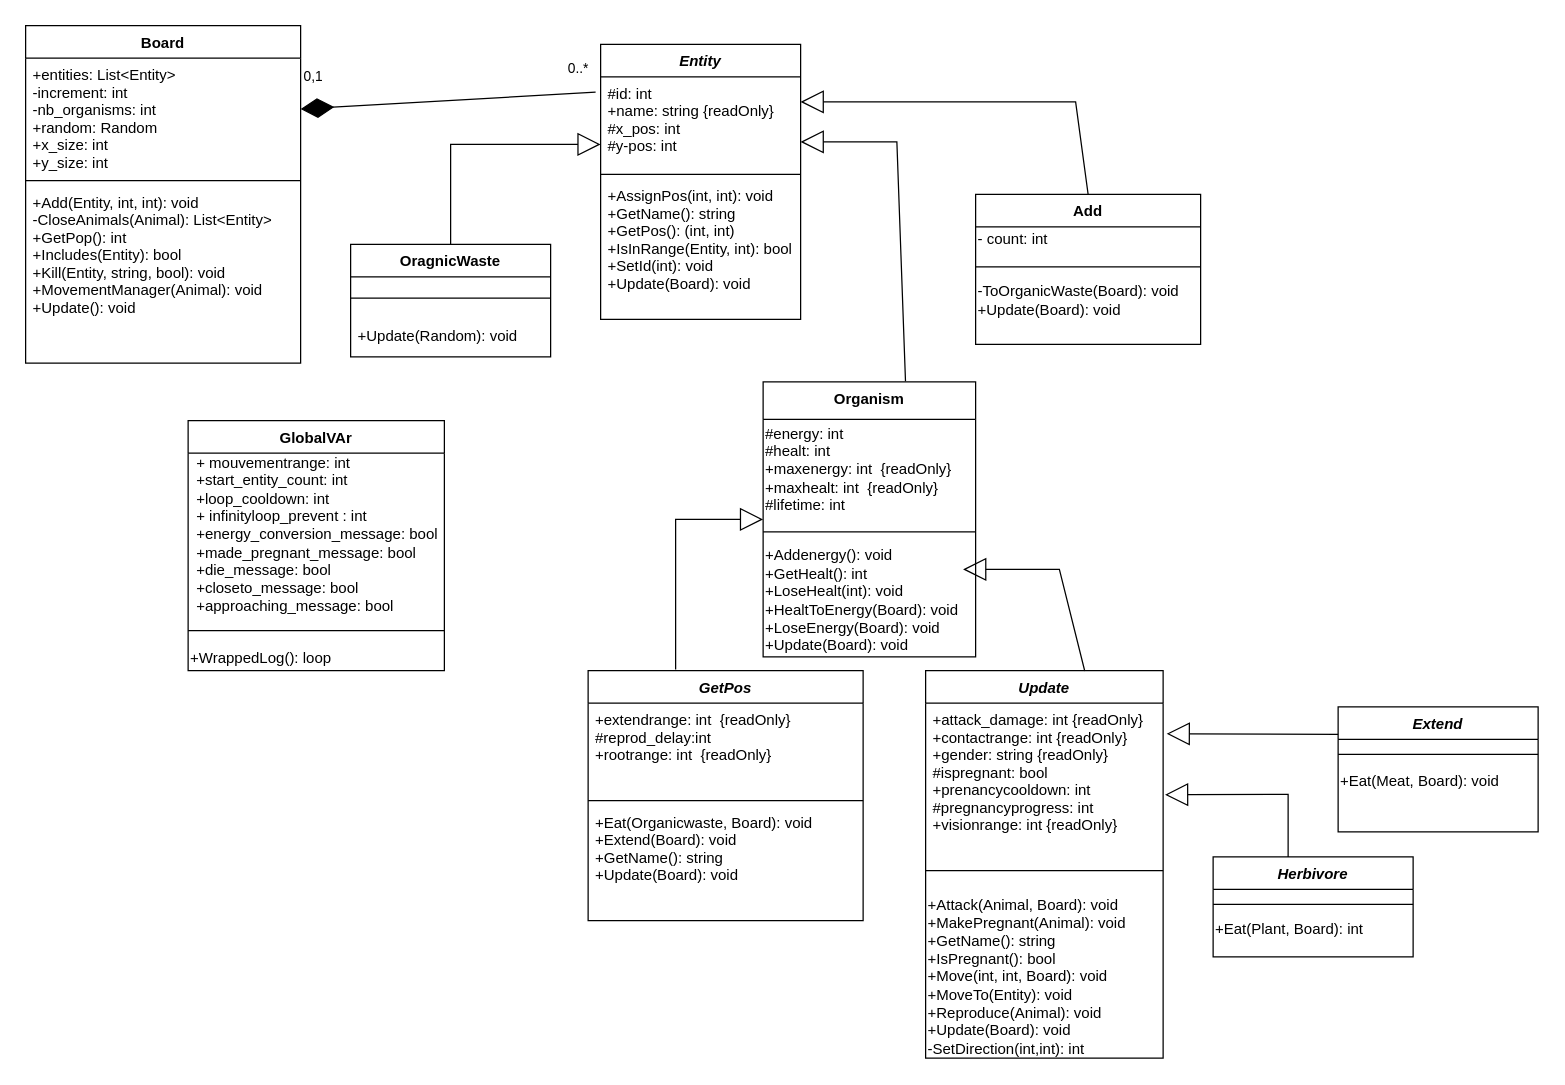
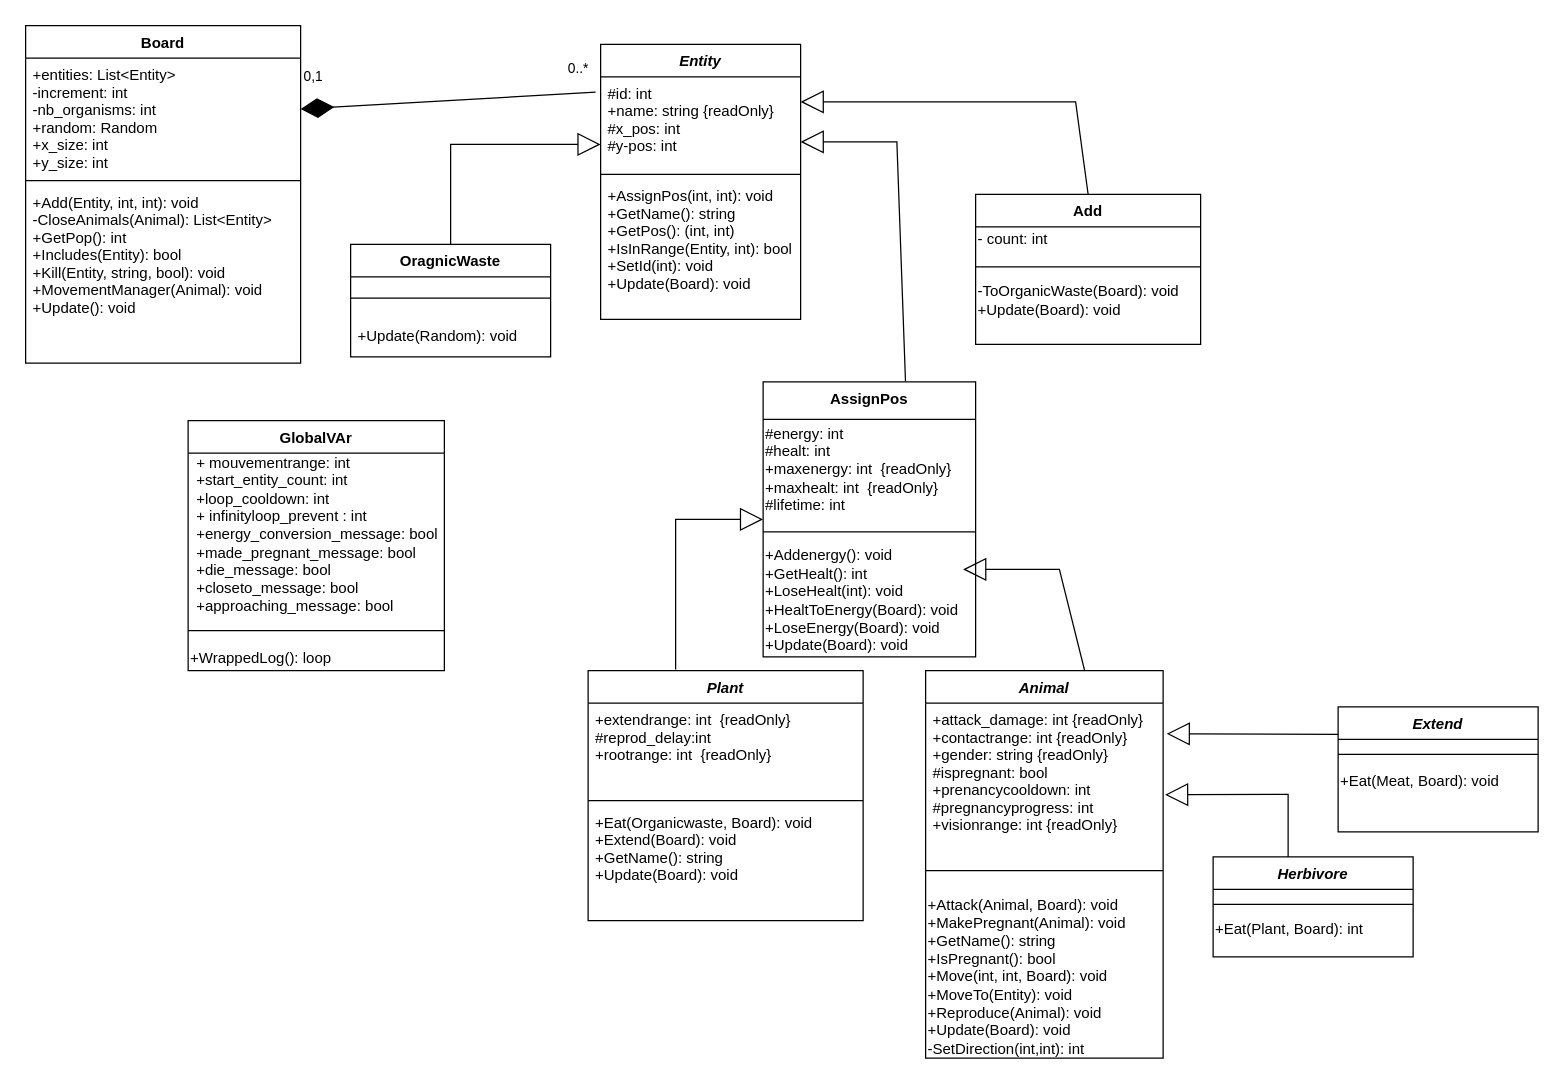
node "Organism": label "Organism" -> "AssignPos"
node "GetPos": label "GetPos" -> "Plant"
node "Update": label "Update" -> "Animal"
